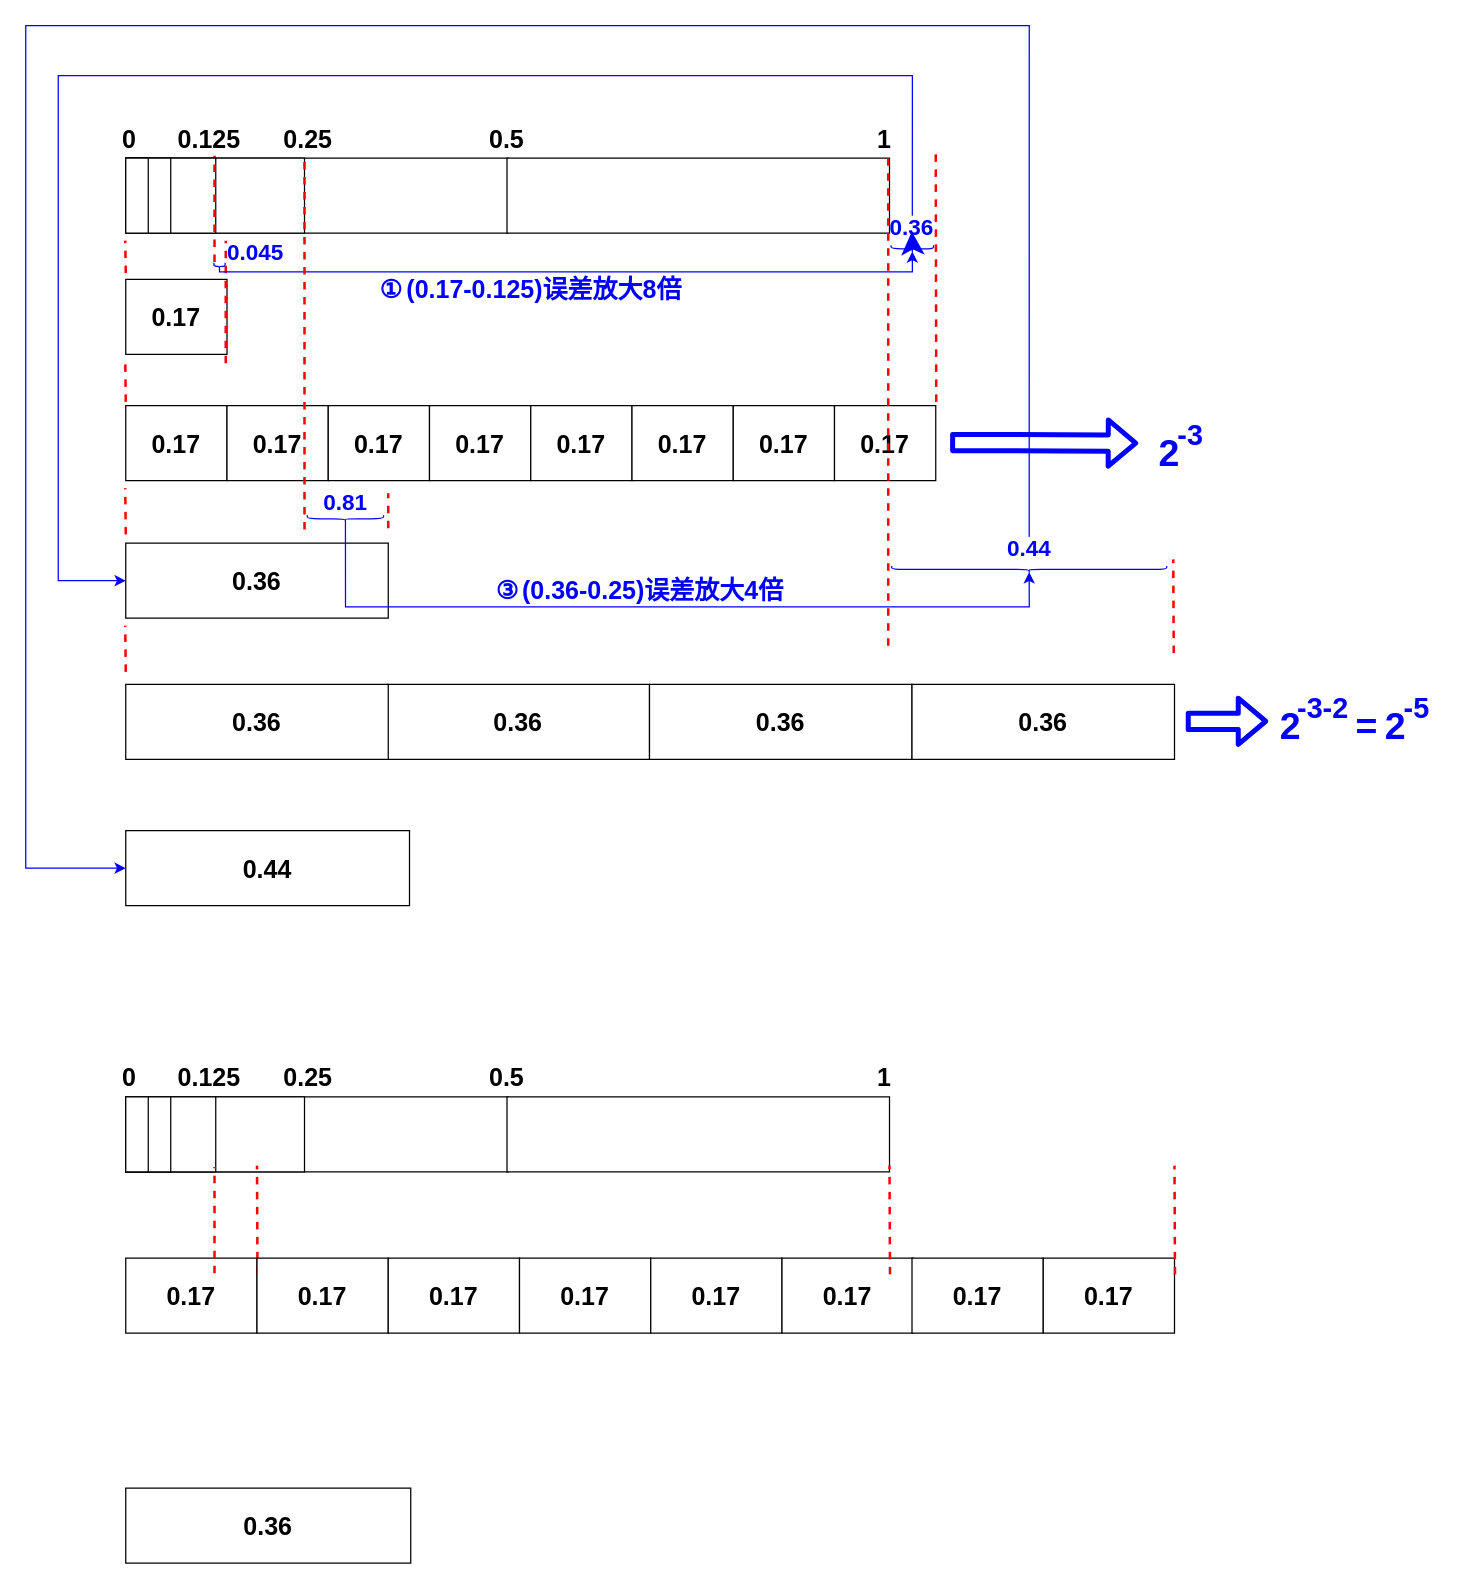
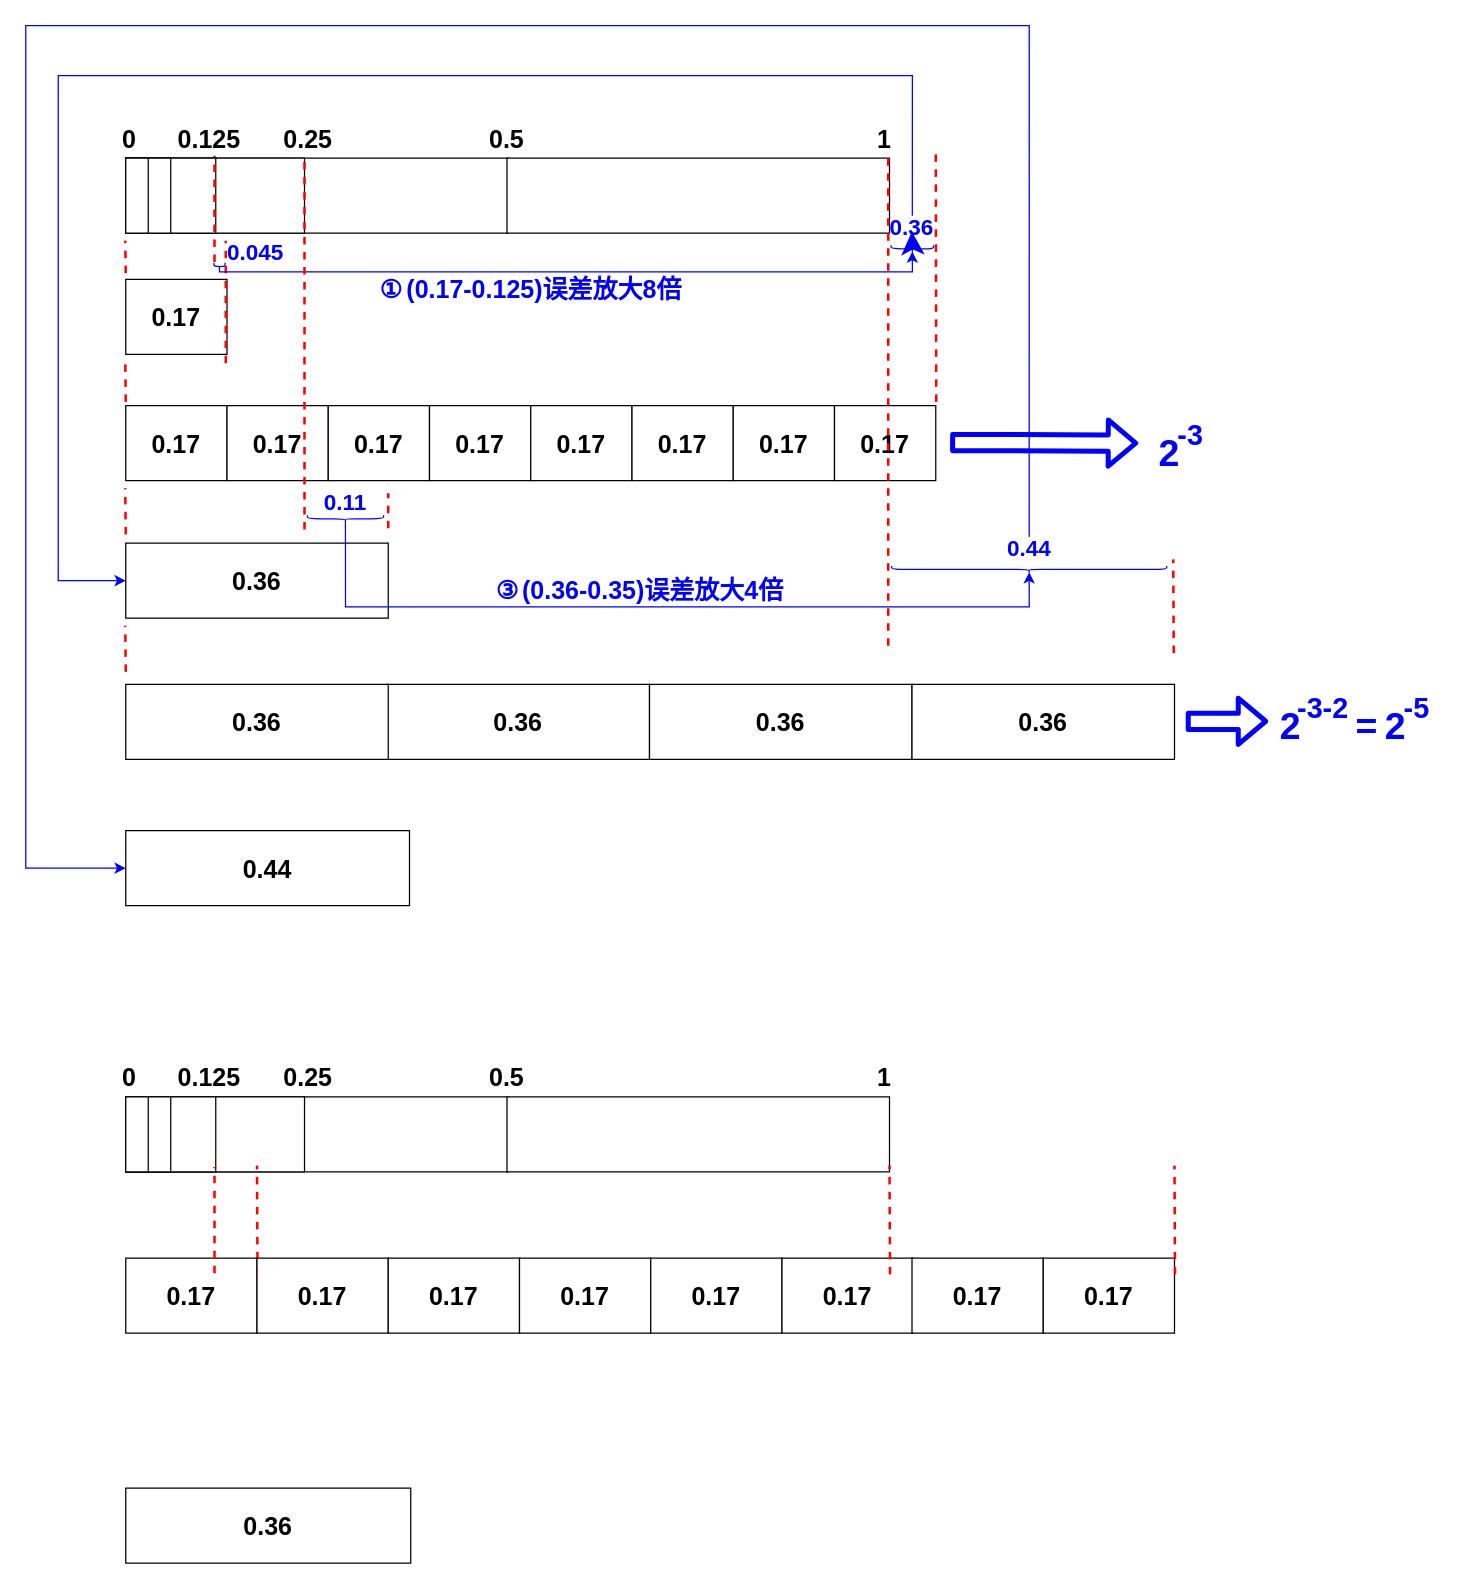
node "0.81": label "0.81" -> "0.11"
node "(0.36-0.25)误差放大4倍": label "(0.36-0.25)误差放大4倍" -> "(0.36-0.35)误差放大4倍"
